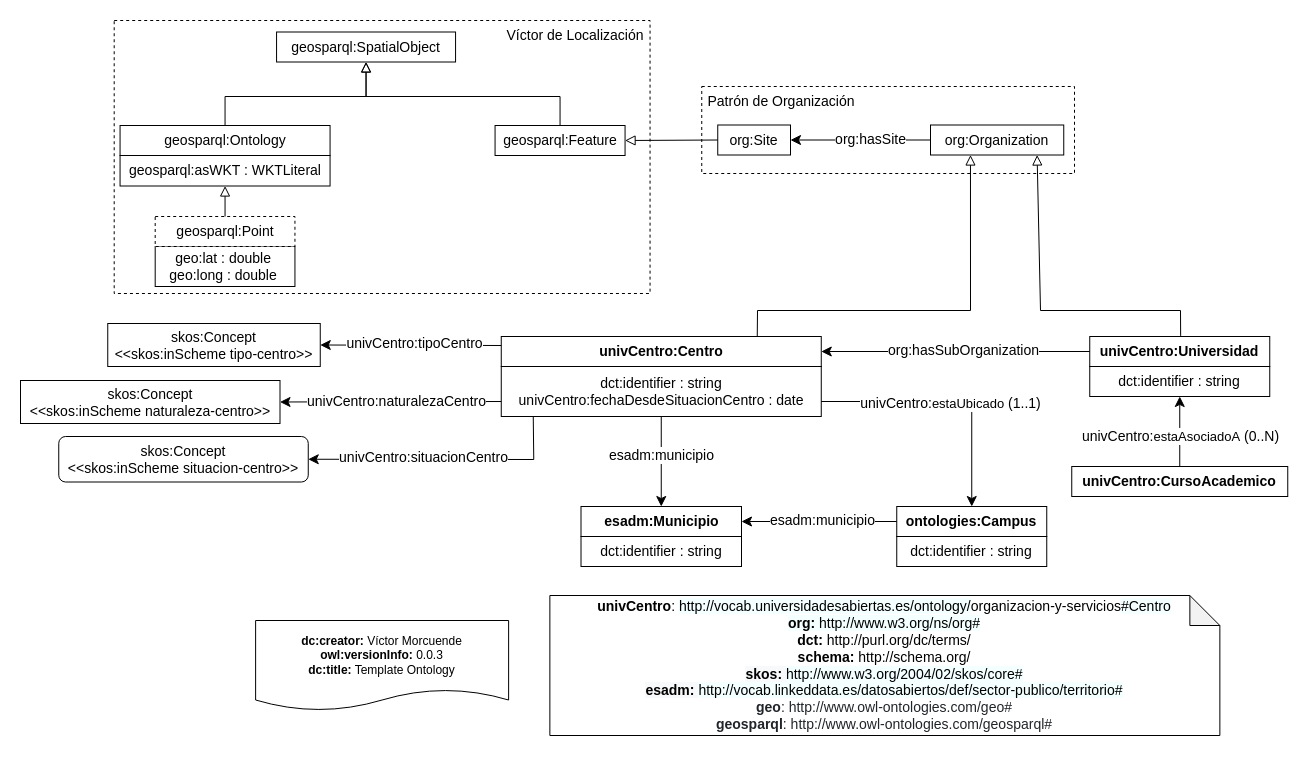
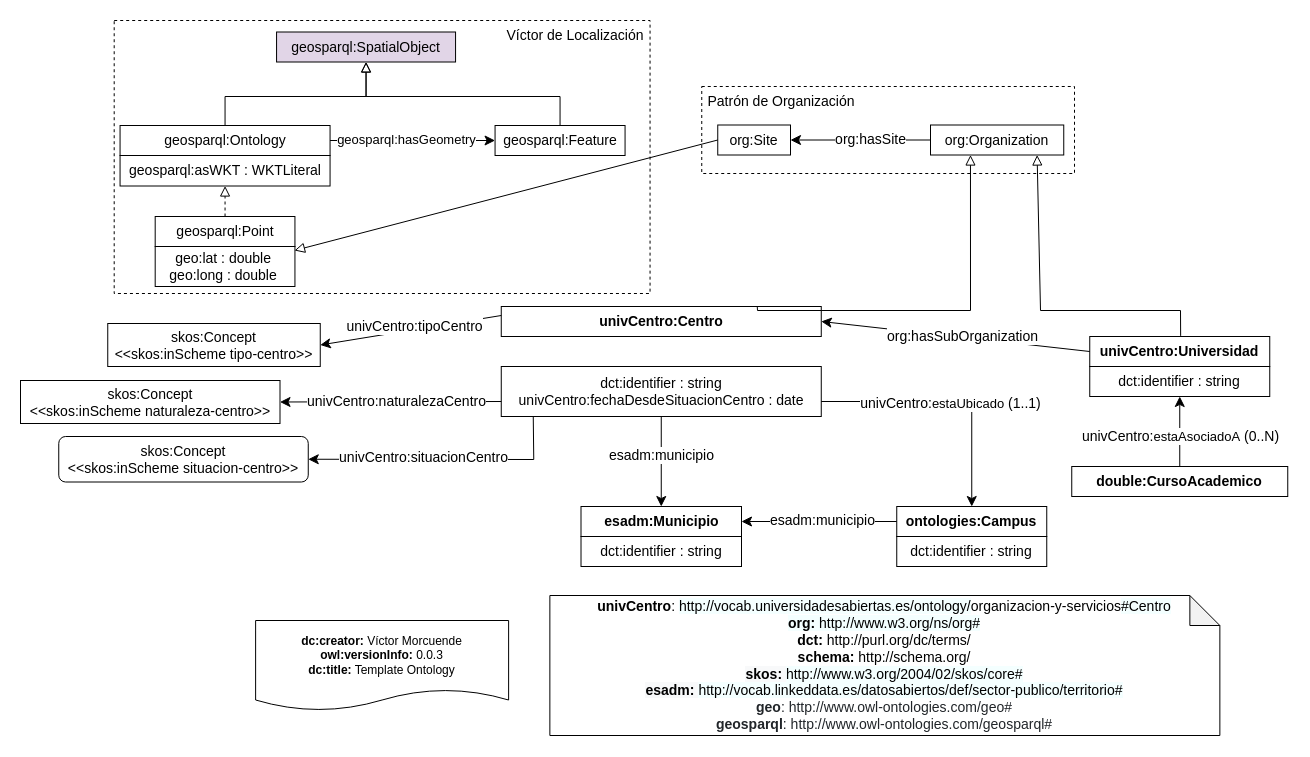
node "geosparql:SpatialObject": fillcolor #ffffff -> #e1d5e7
edge "org:Site" -> "geosparql:Feature": now "org:Site" -> "geo:lat : double geo:long : double"
edge "geosparql:Ontology" -> "geosparql:Feature": added, label "geosparql:hasGeometry"
edge "geosparql:Point" -> "geosparql:asWKT : WKTLiteral": style solid -> dashed
node "geosparql:Point": style dashed -> solid
node "univCentro:Centro": moved (661, 352) -> (661, 322)
node "univCentro:CursoAcademico": label "univCentro:CursoAcademico" -> "double:CursoAcademico"
